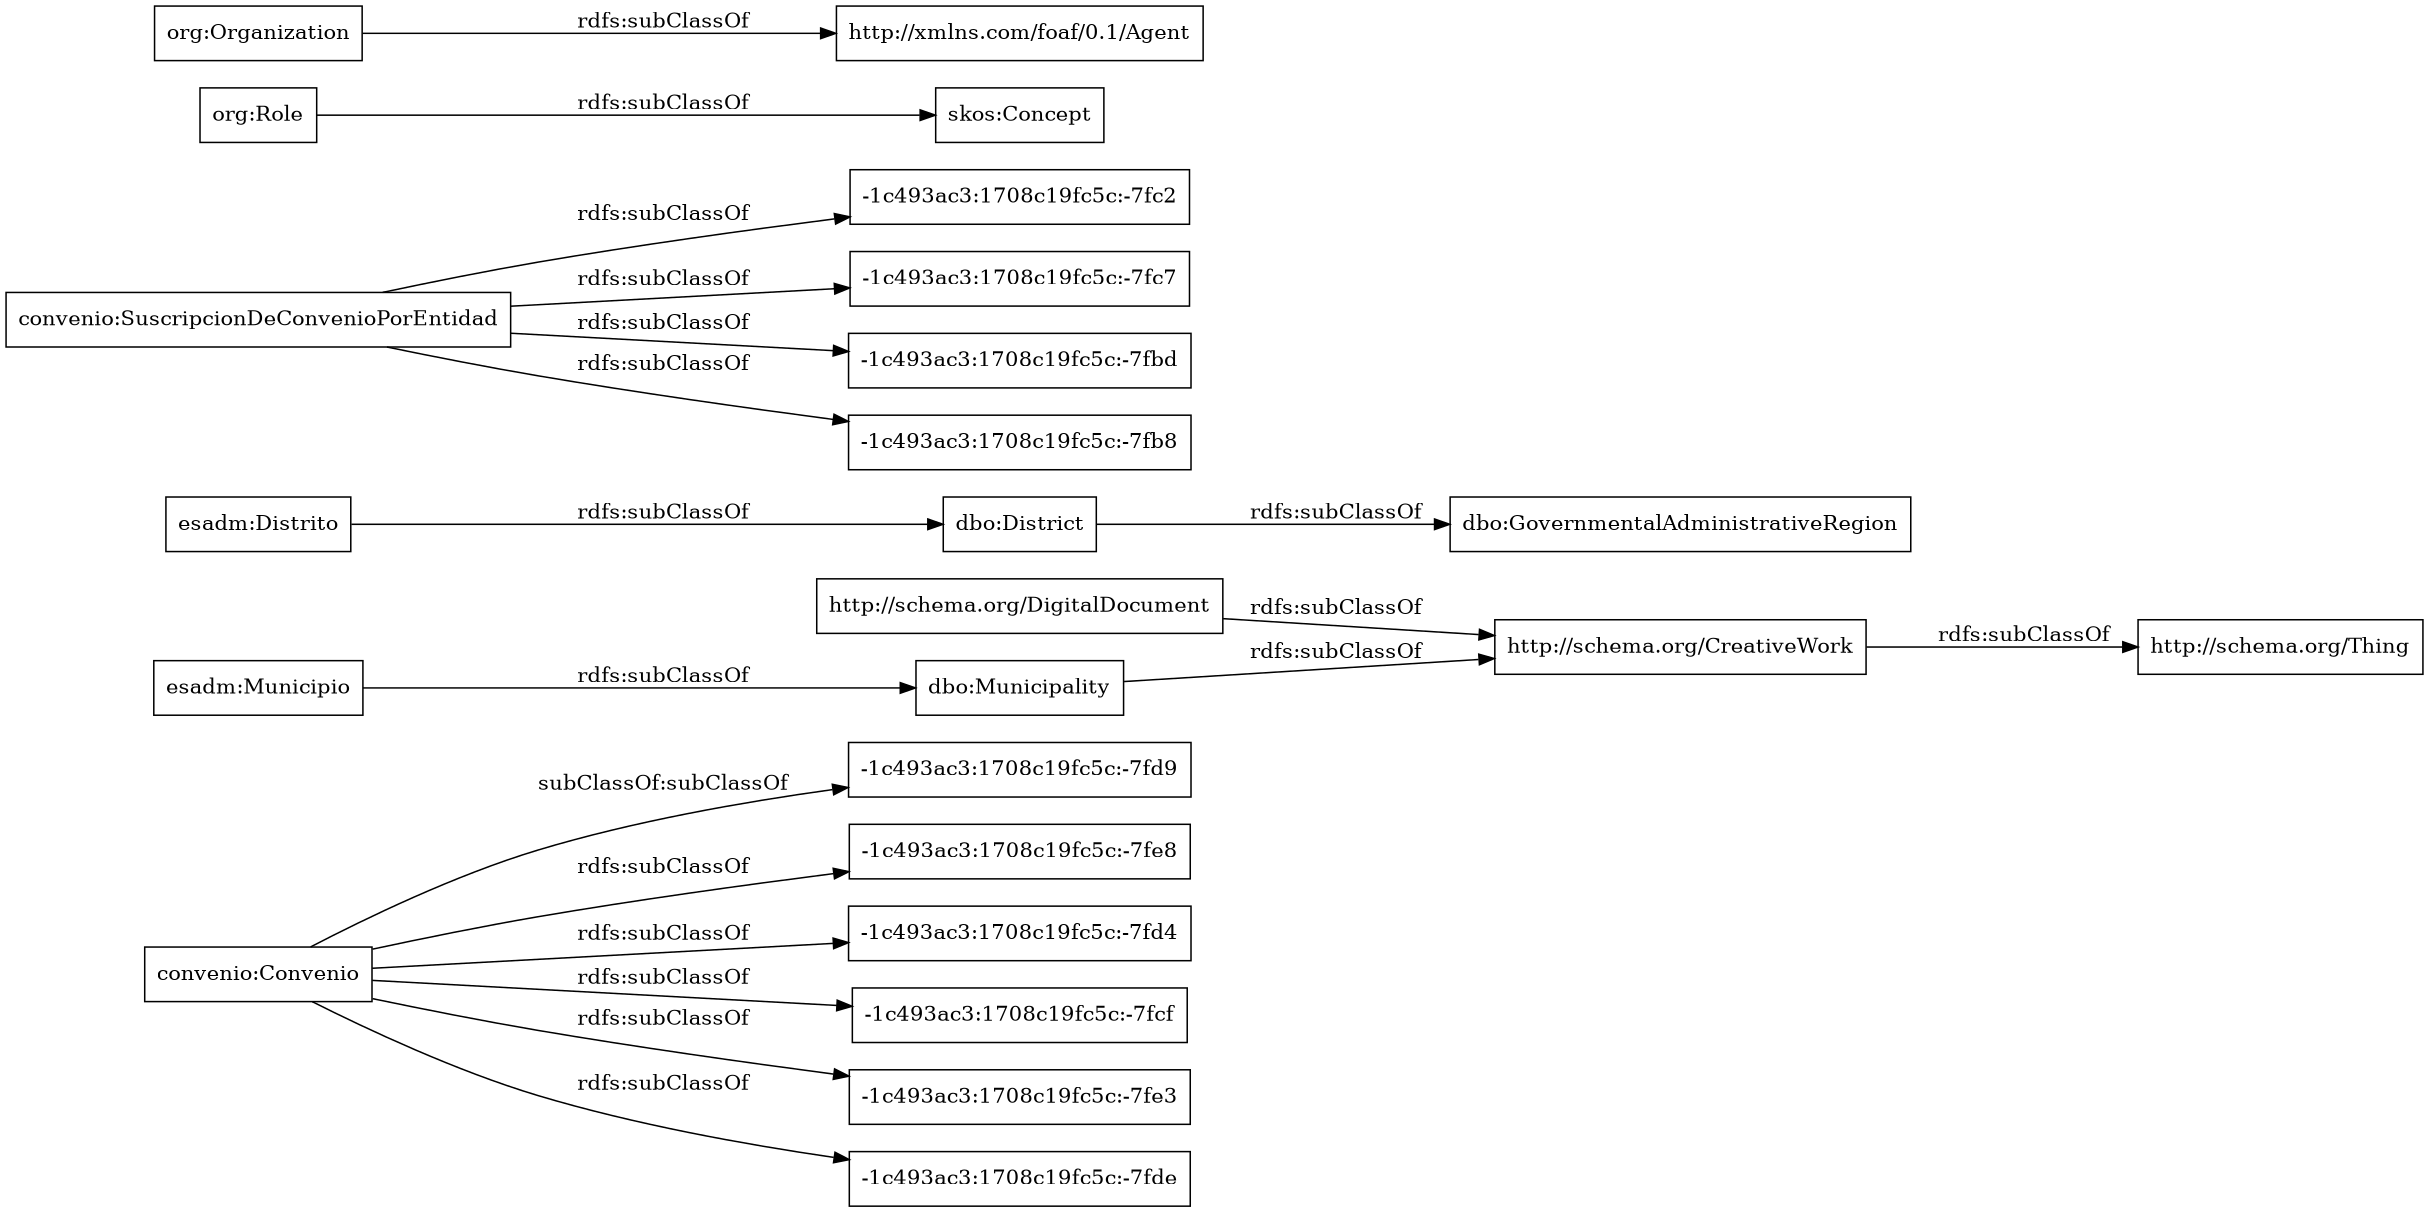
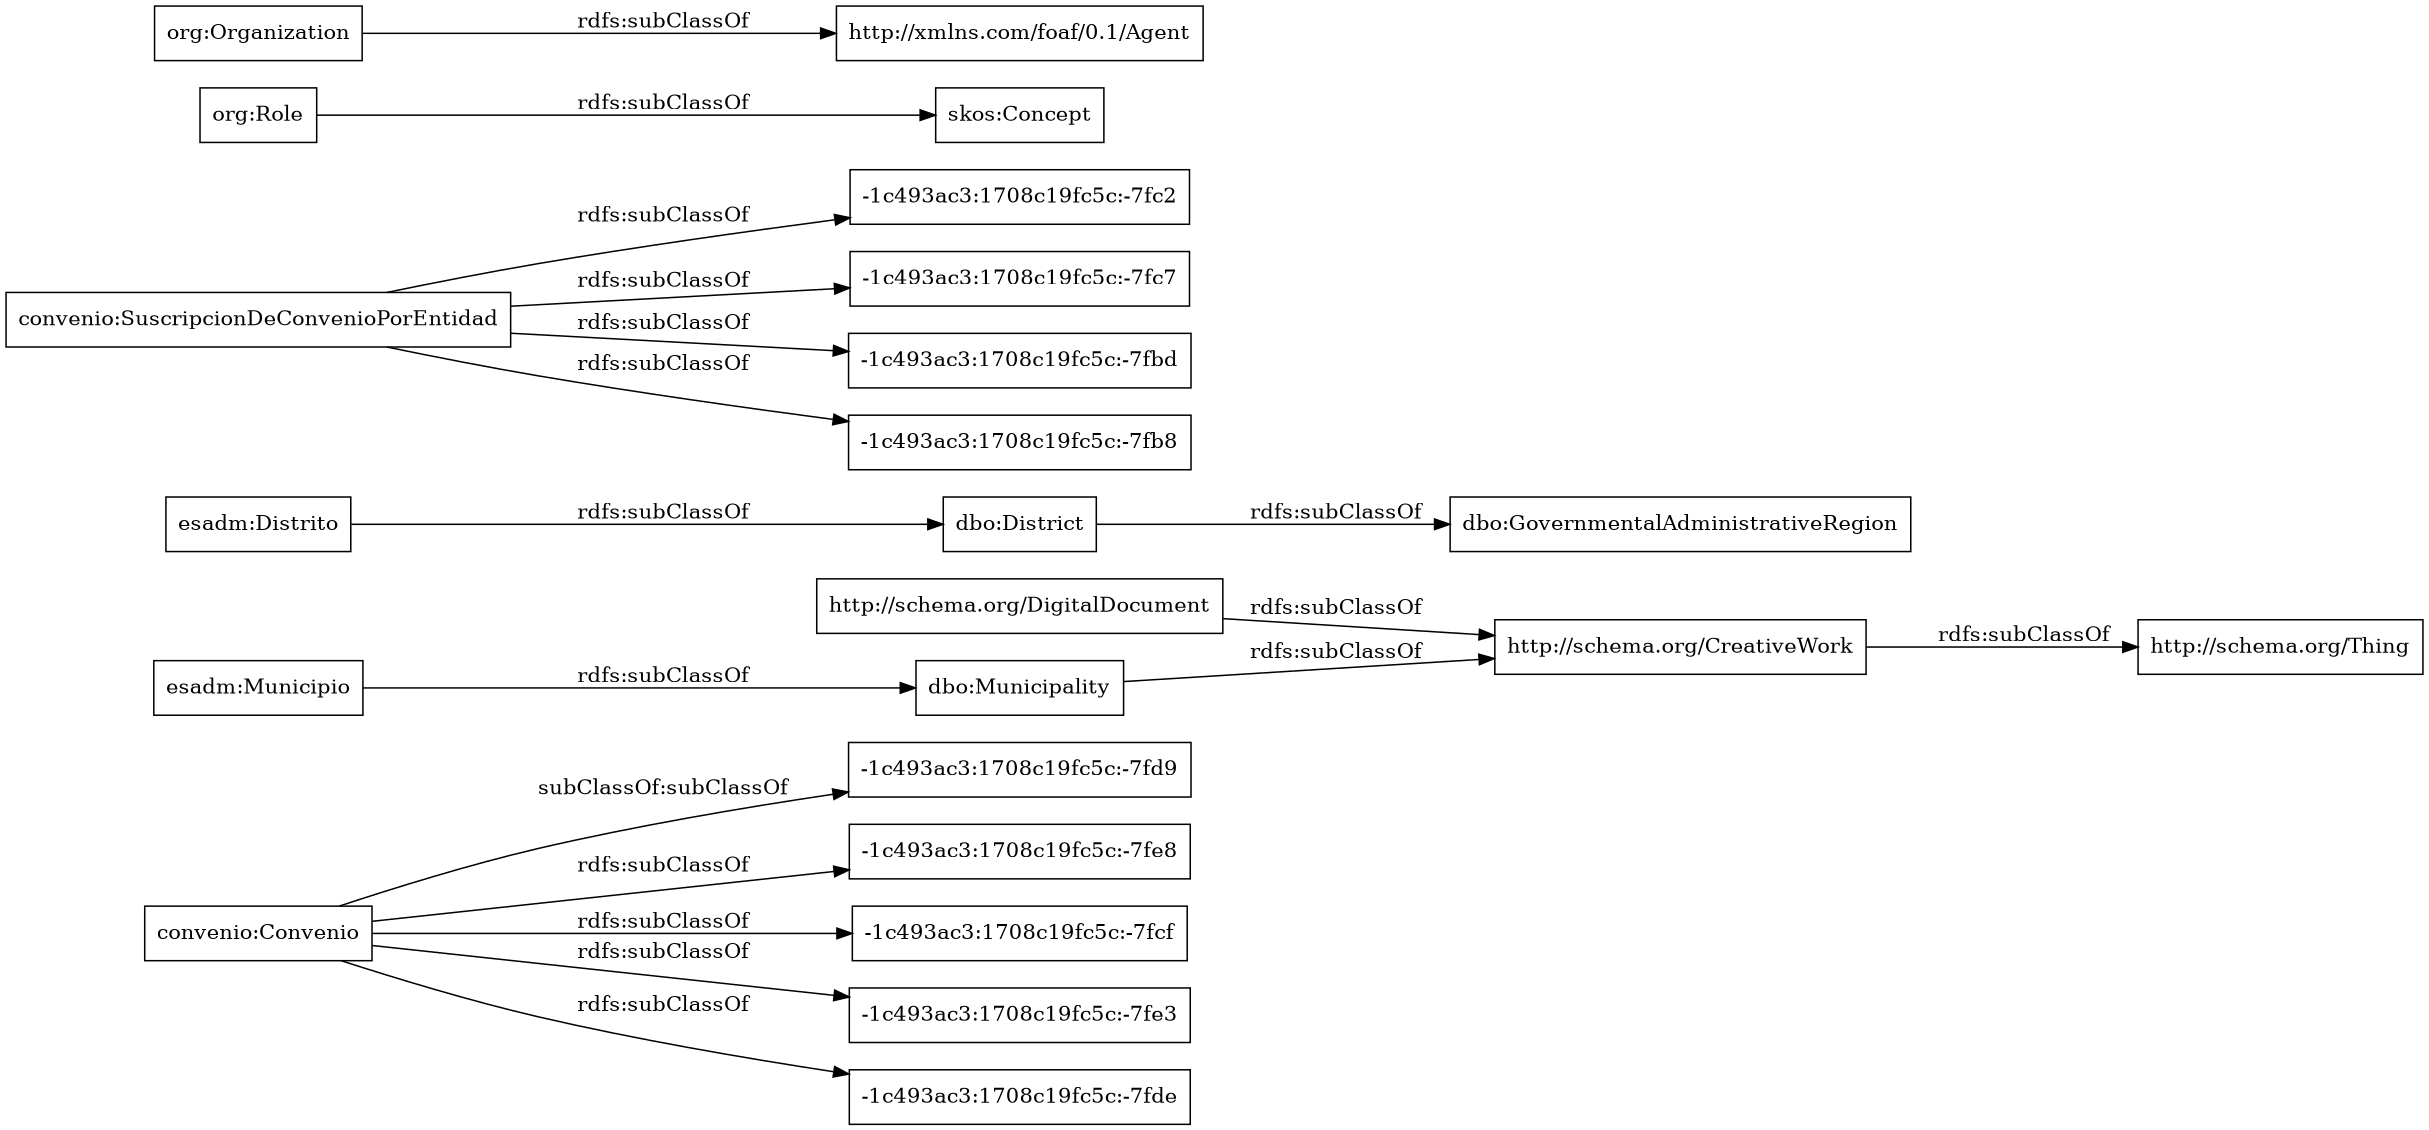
node "-1c493ac3:1708c19fc5c:-7fd4": removed
